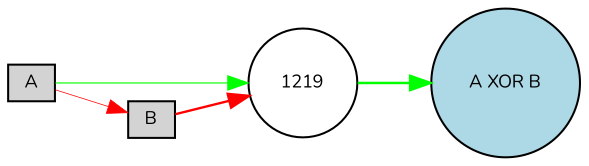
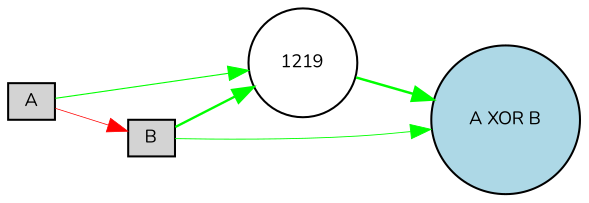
edge "B" -> "1219": color red -> green
edge "B" -> "A XOR B": added
